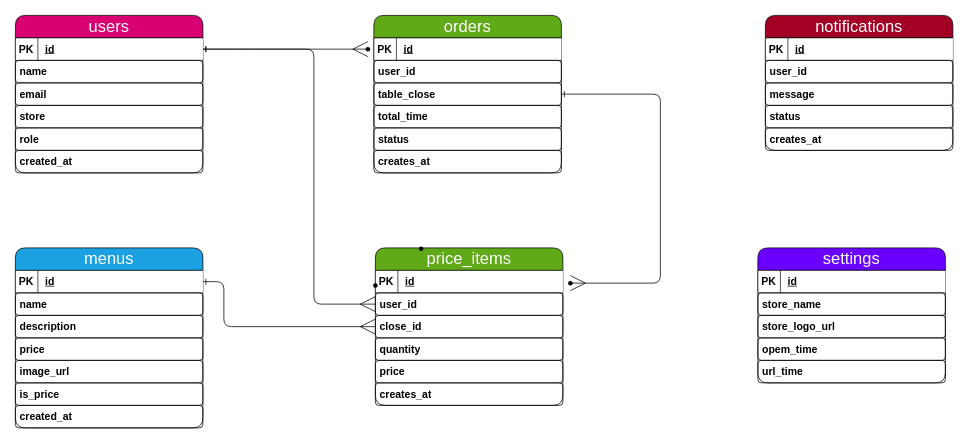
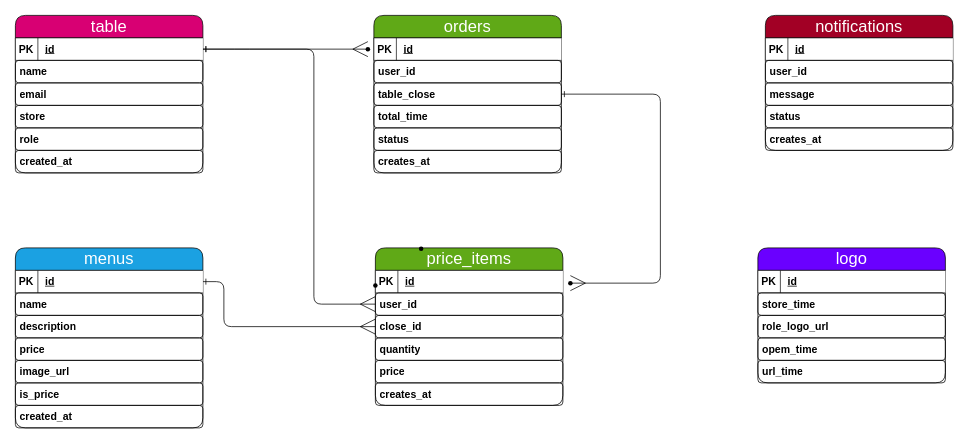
node "users": label "users" -> "table"
node "settings": label "settings" -> "logo"
node "store_name": label "store_name" -> "store_time"
node "store_logo_url": label "store_logo_url" -> "role_logo_url"
